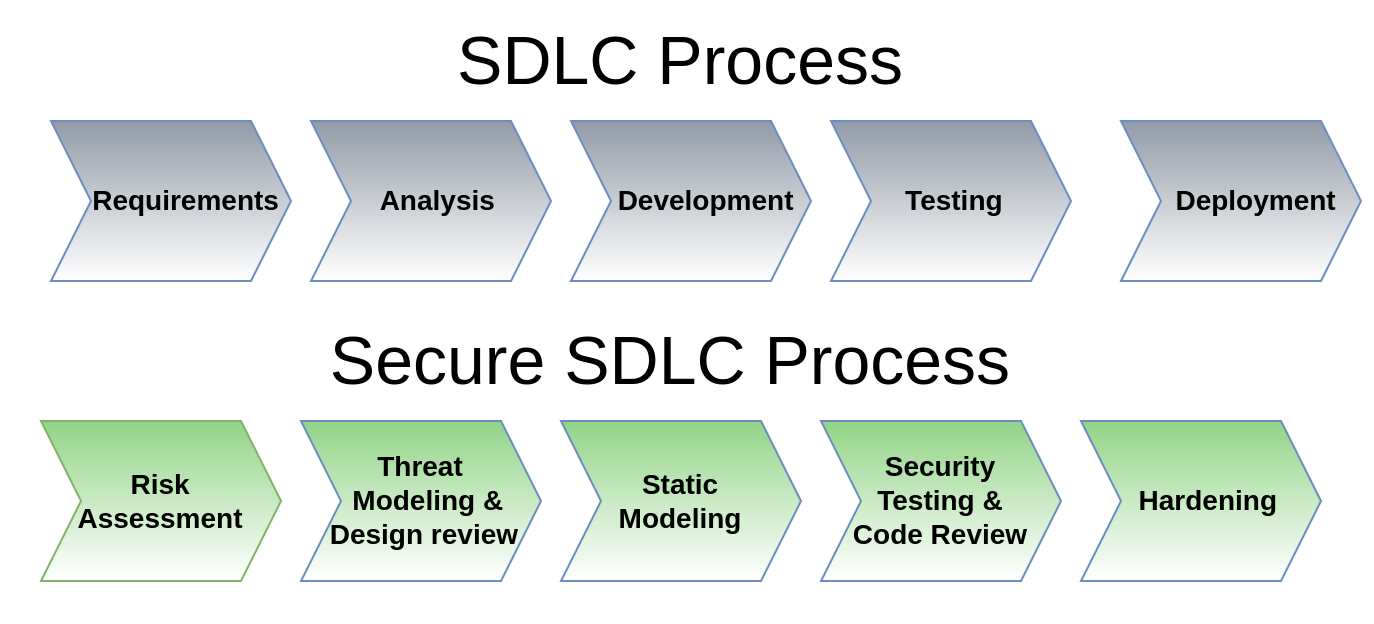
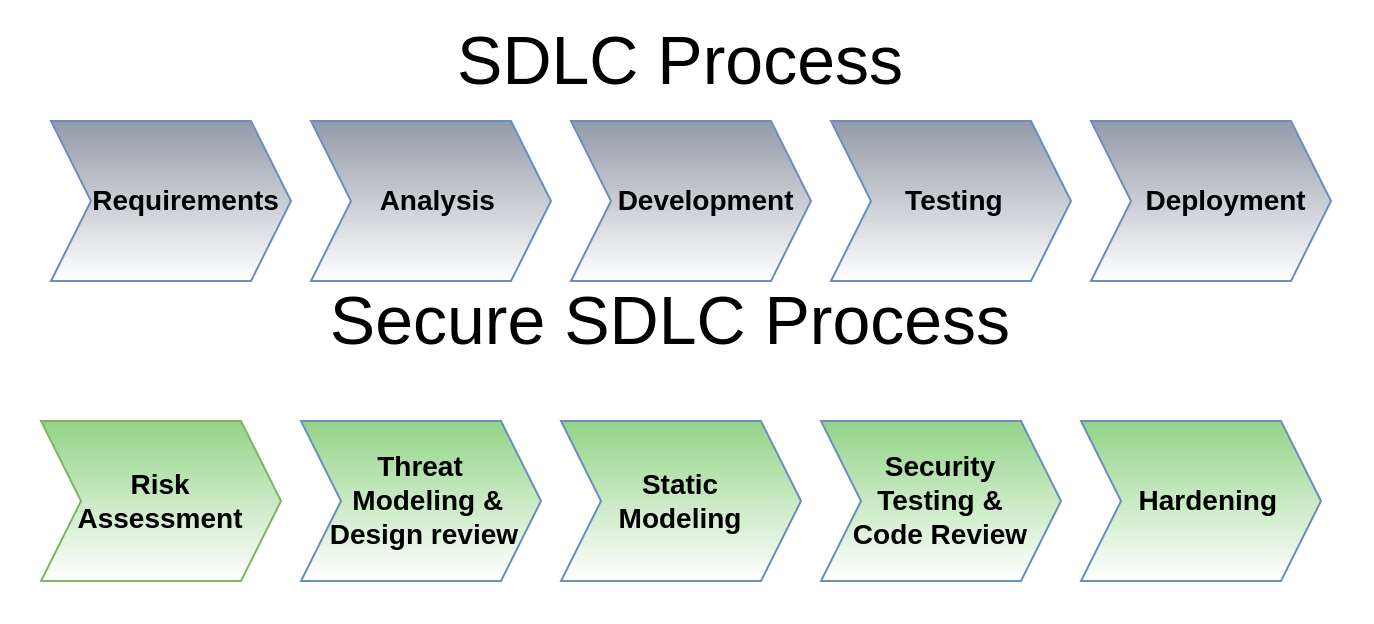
node "Deployment": moved (1241, 201) -> (1211, 201)
node "Secure SDLC Process": moved (671, 361) -> (671, 321)
